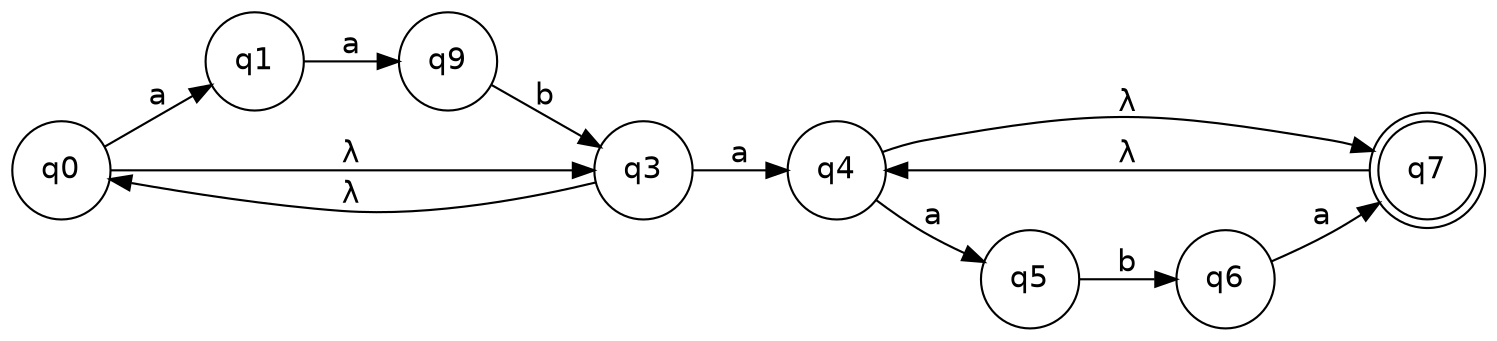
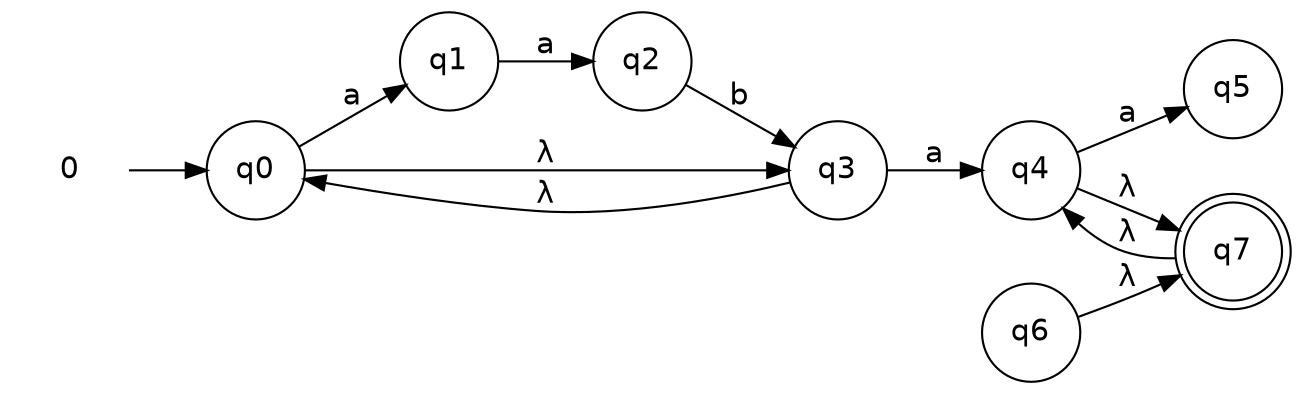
node "q9": label "q9" -> "q2"
node "0": added
edge "q6" -> "q7": label "a" -> "λ"
edge "q5" -> "q6": removed, label "b"
